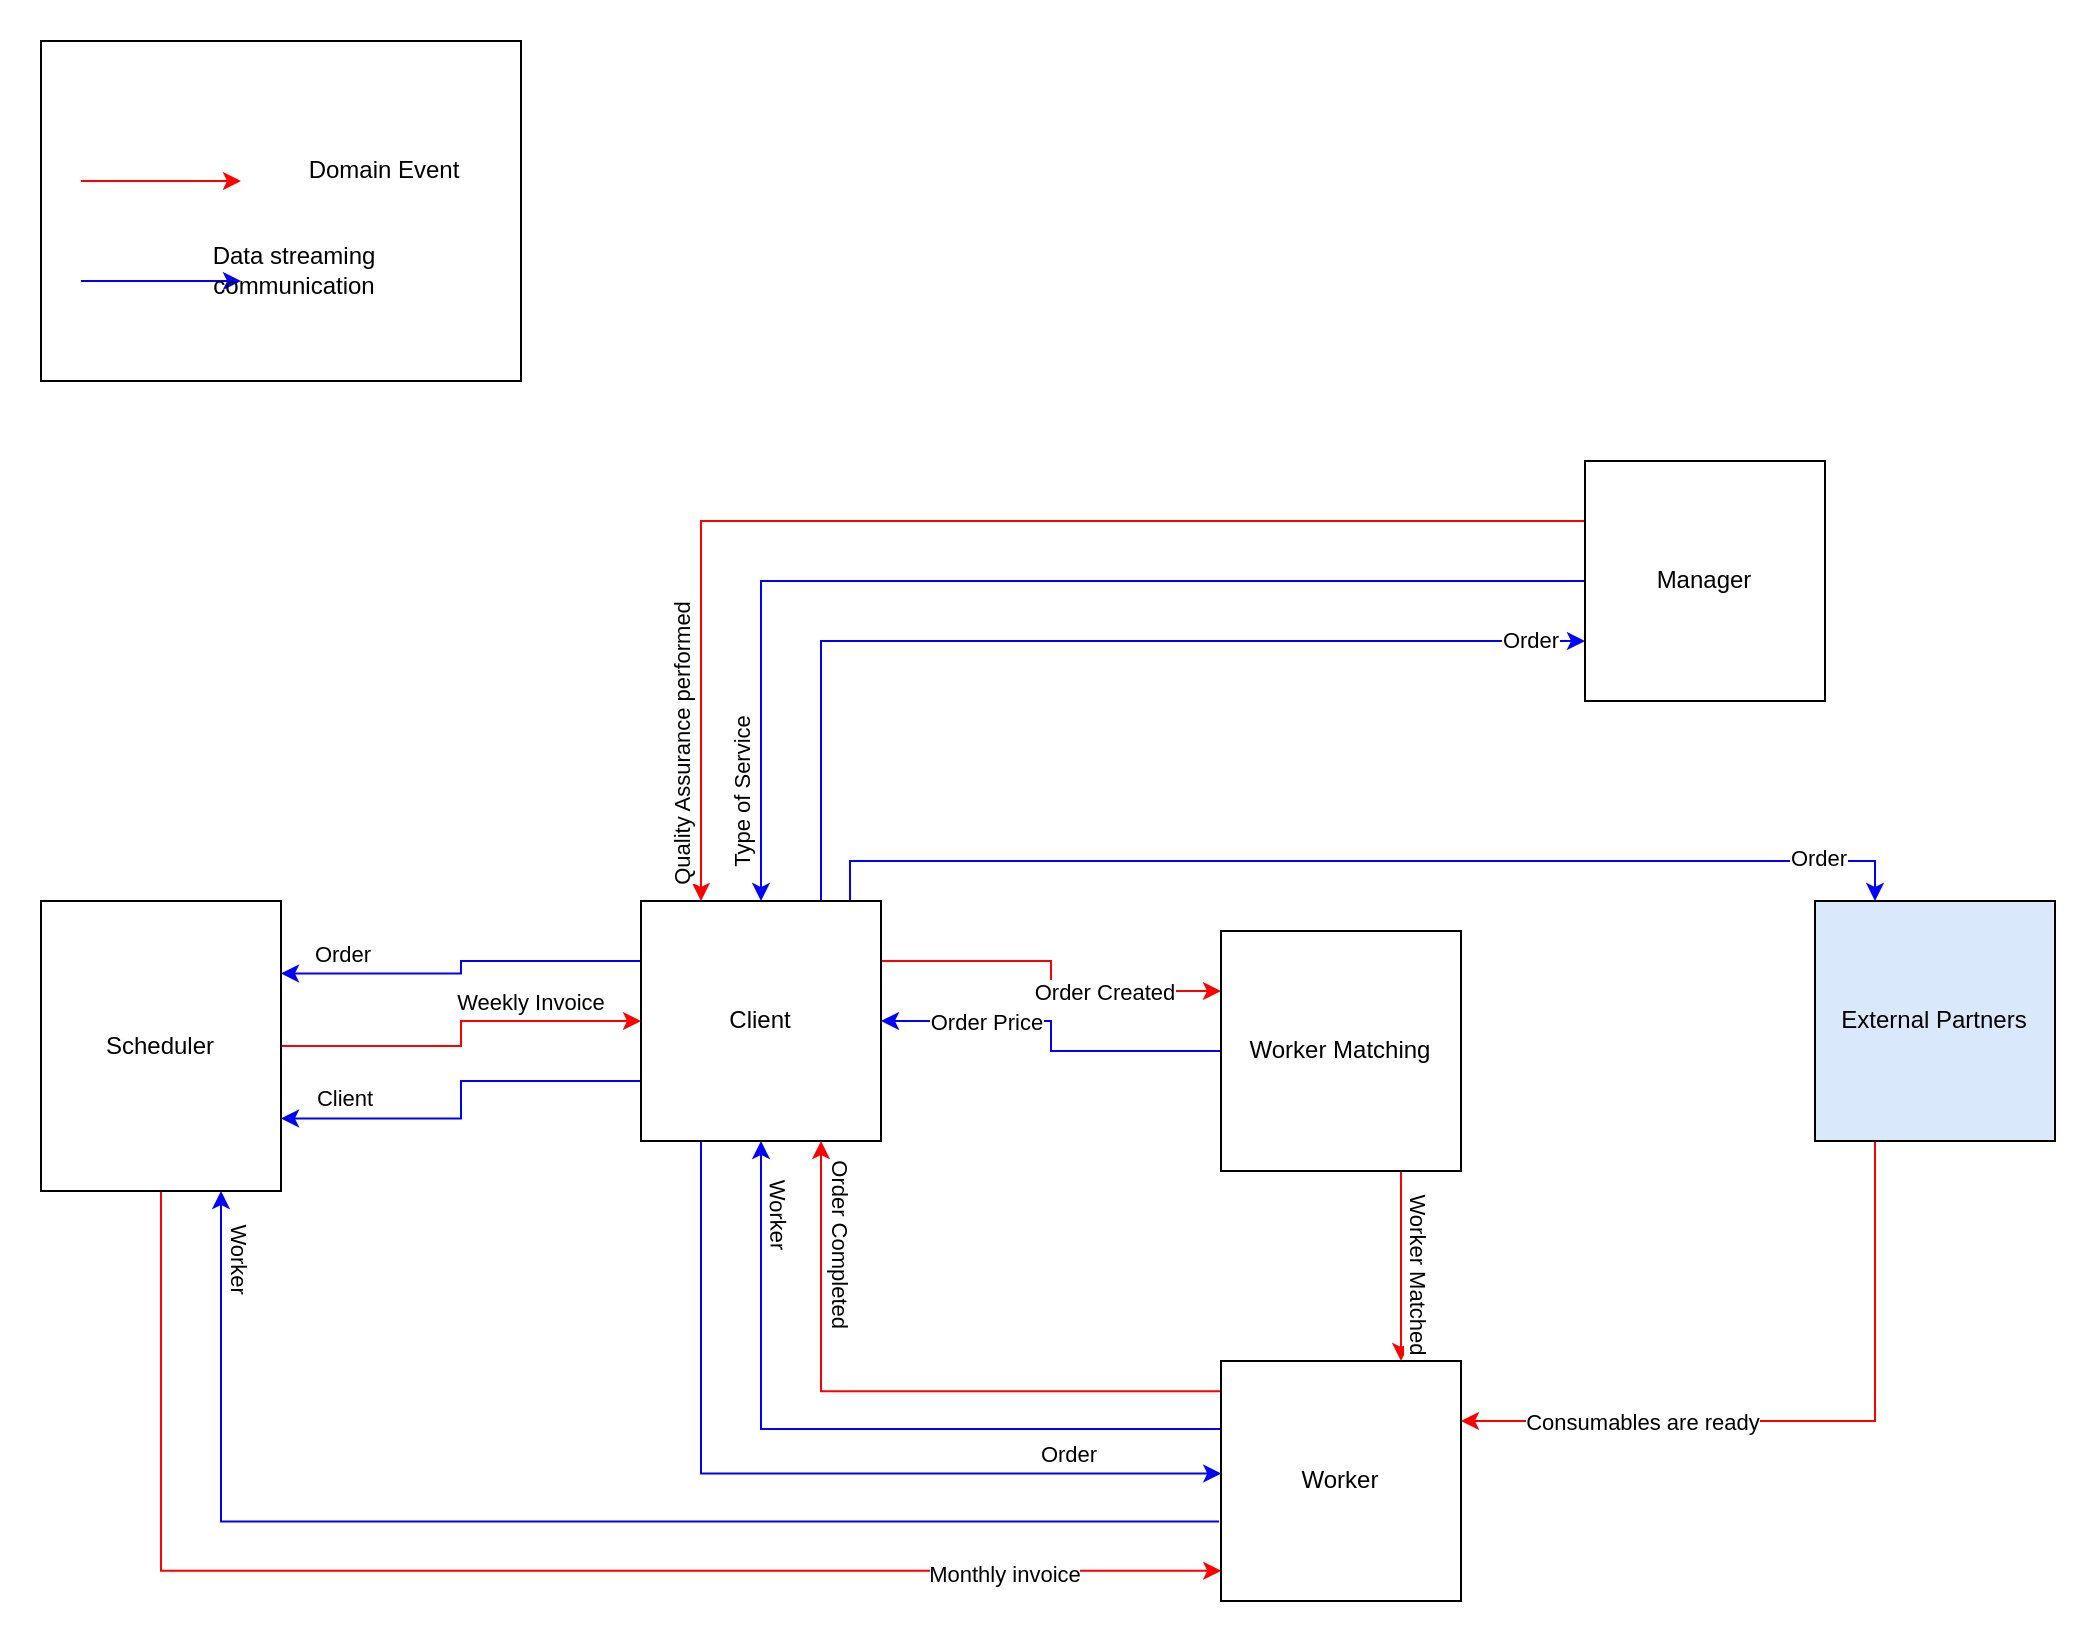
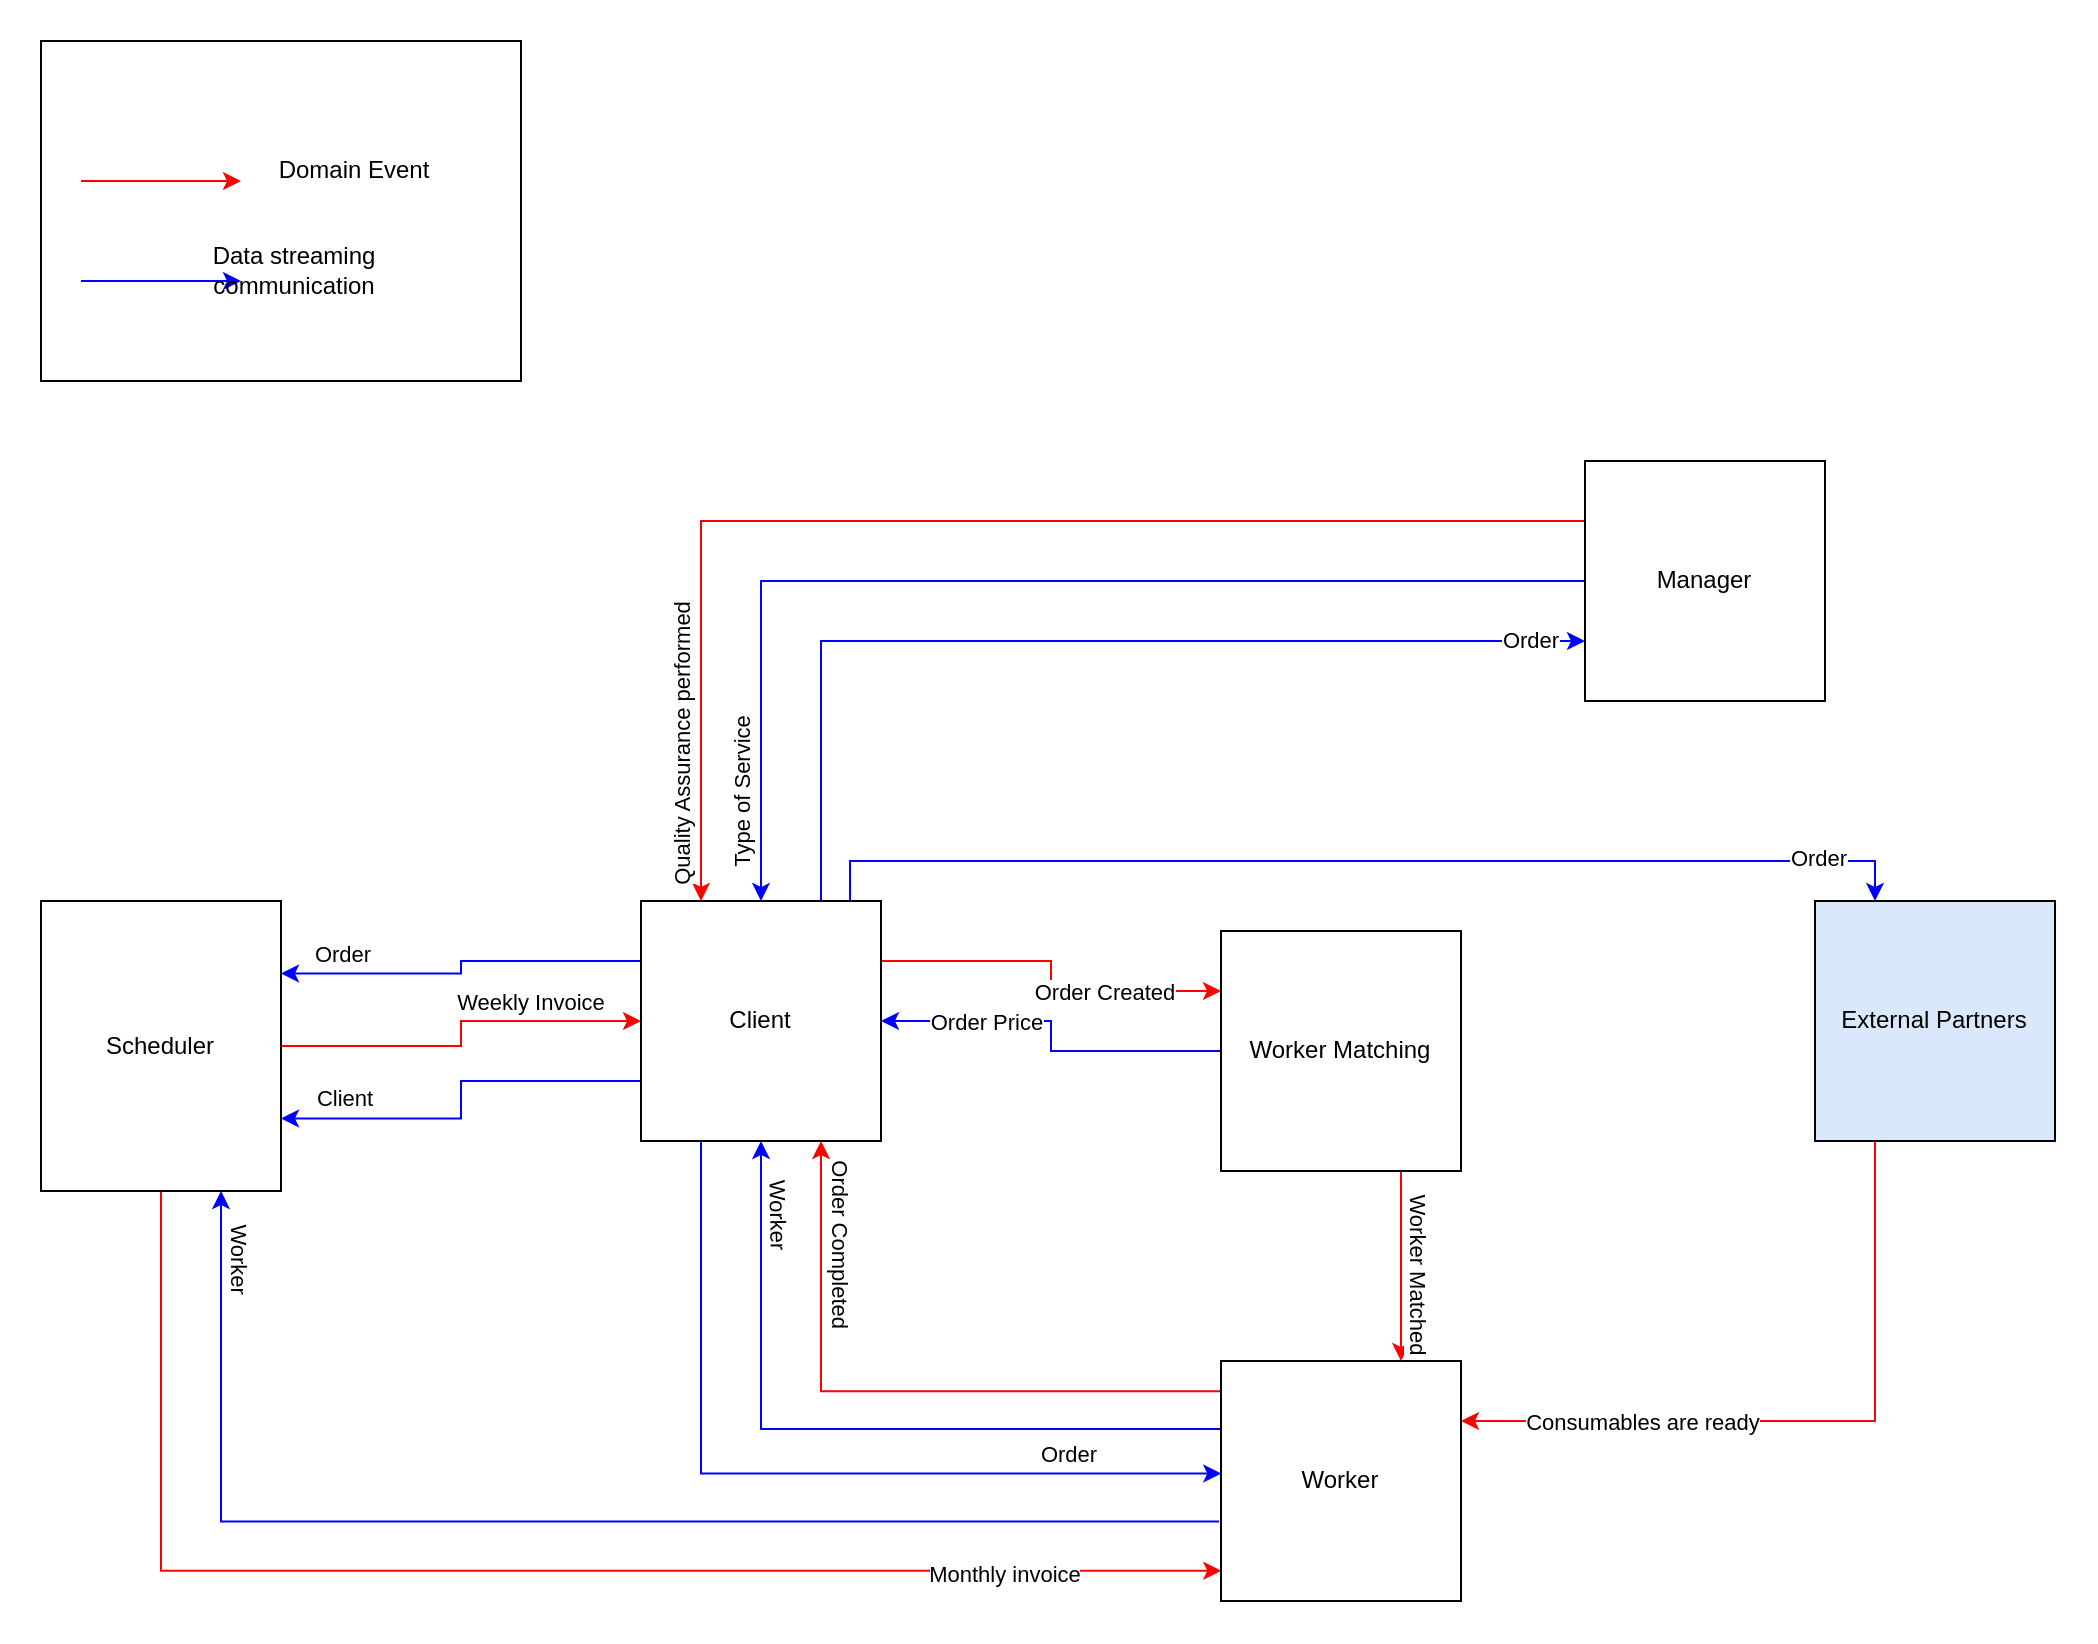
node "Domain Event": moved (385, 171) -> (355, 171)
